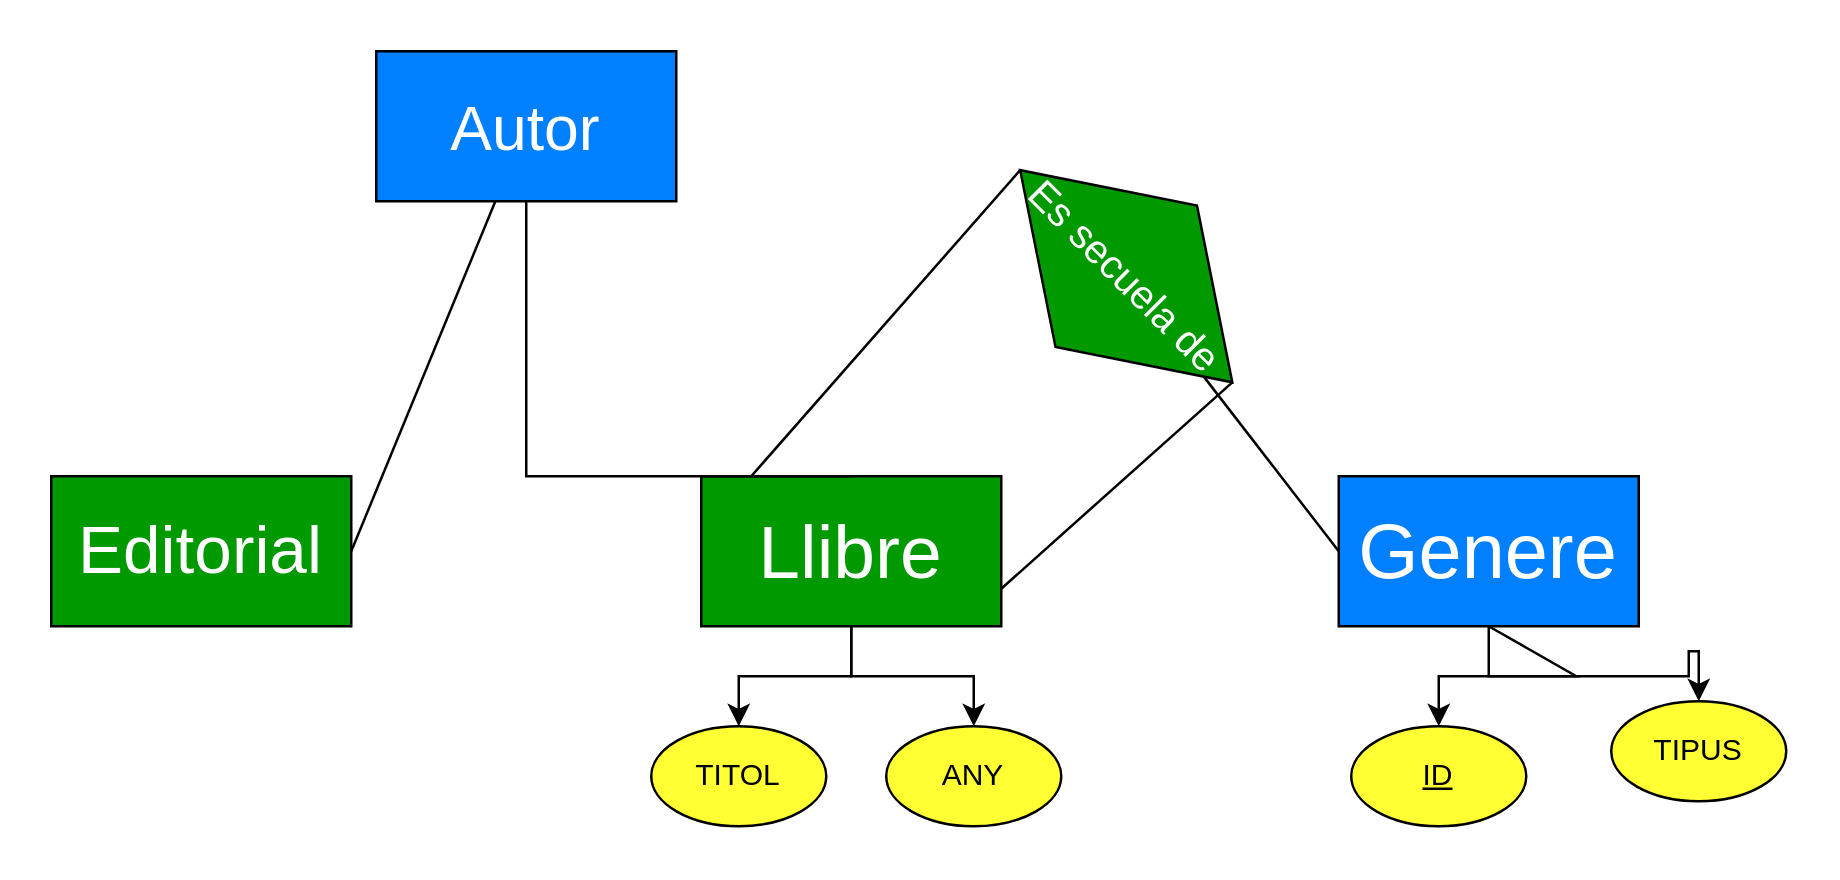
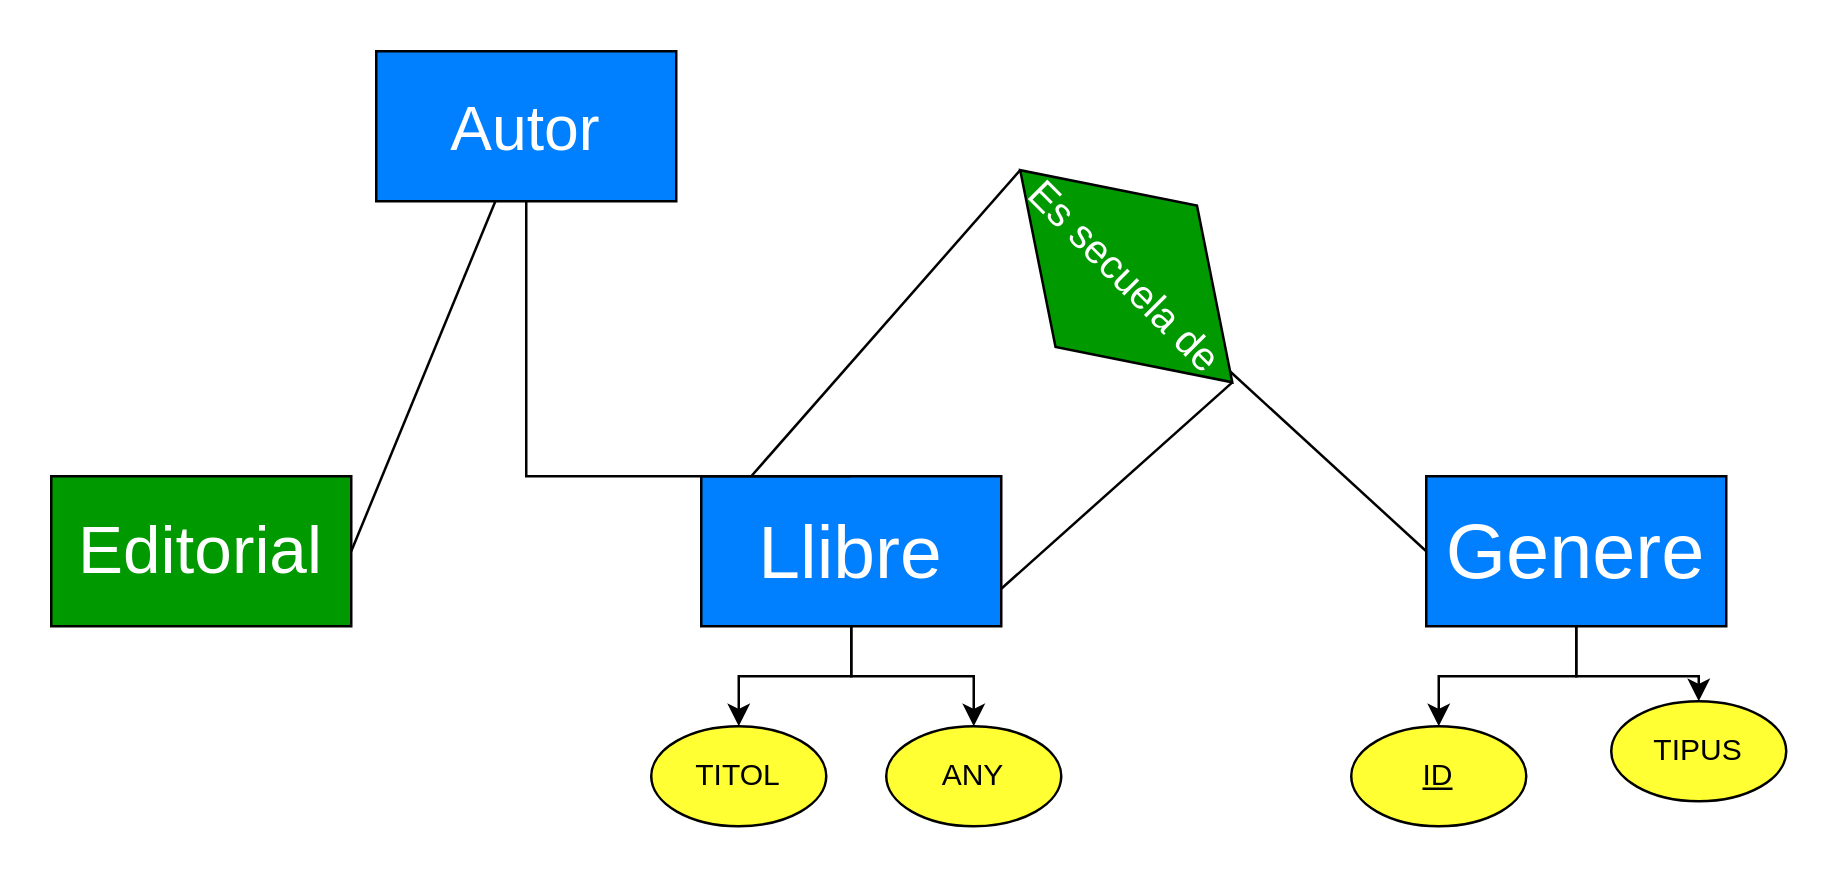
node "Llibre": fillcolor #009900 -> #007fff
node "Genere": moved (1489, 551) -> (1576, 551)
